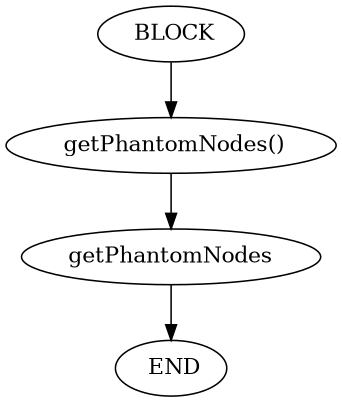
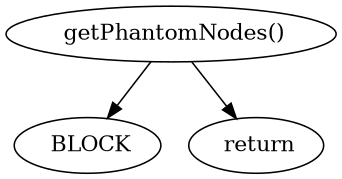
edge "BLOCK" -> "getPhantomNodes()": reversed
node "getPhantomNodes": label "getPhantomNodes" -> "return"
node "END": removed
